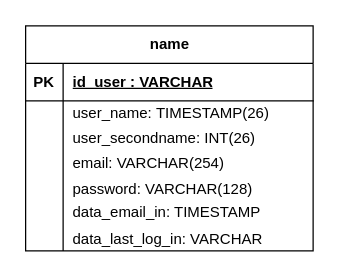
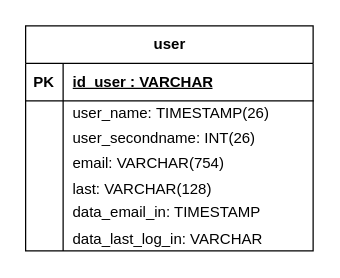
node "name": label "name" -> "user"
node "email: VARCHAR(254)": label "email: VARCHAR(254)" -> "email: VARCHAR(754)"
node "password: VARCHAR(128)": label "password: VARCHAR(128)" -> "last: VARCHAR(128)"
